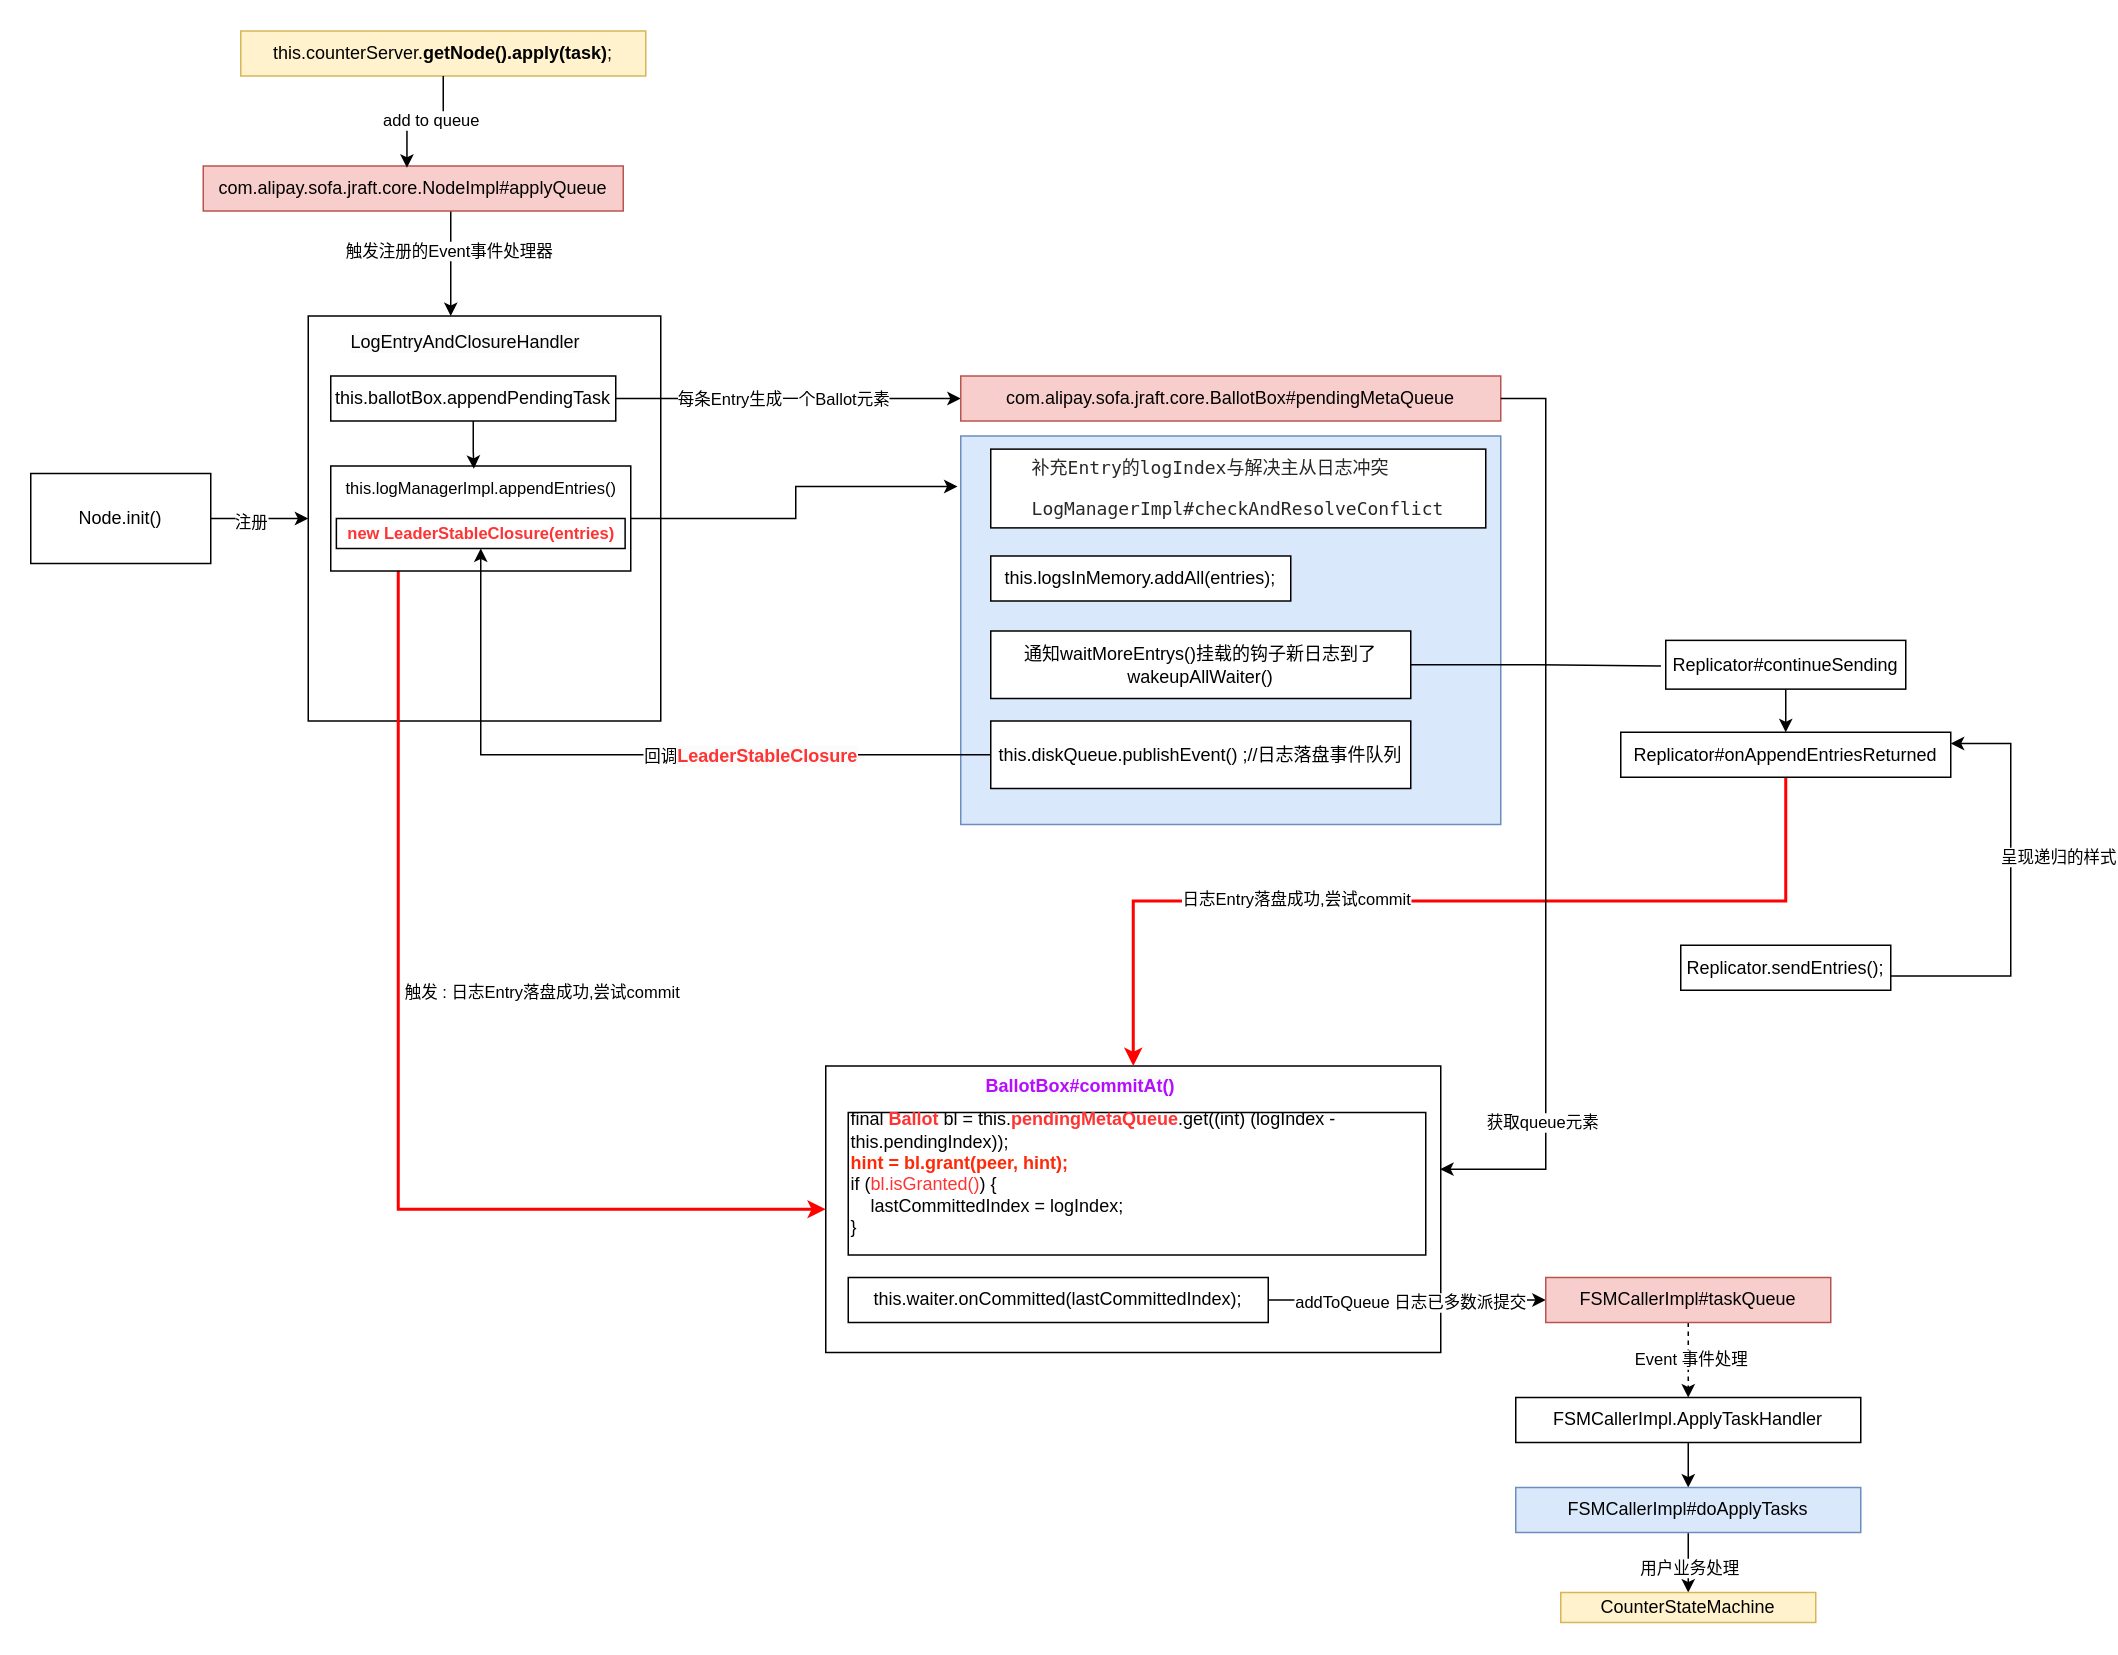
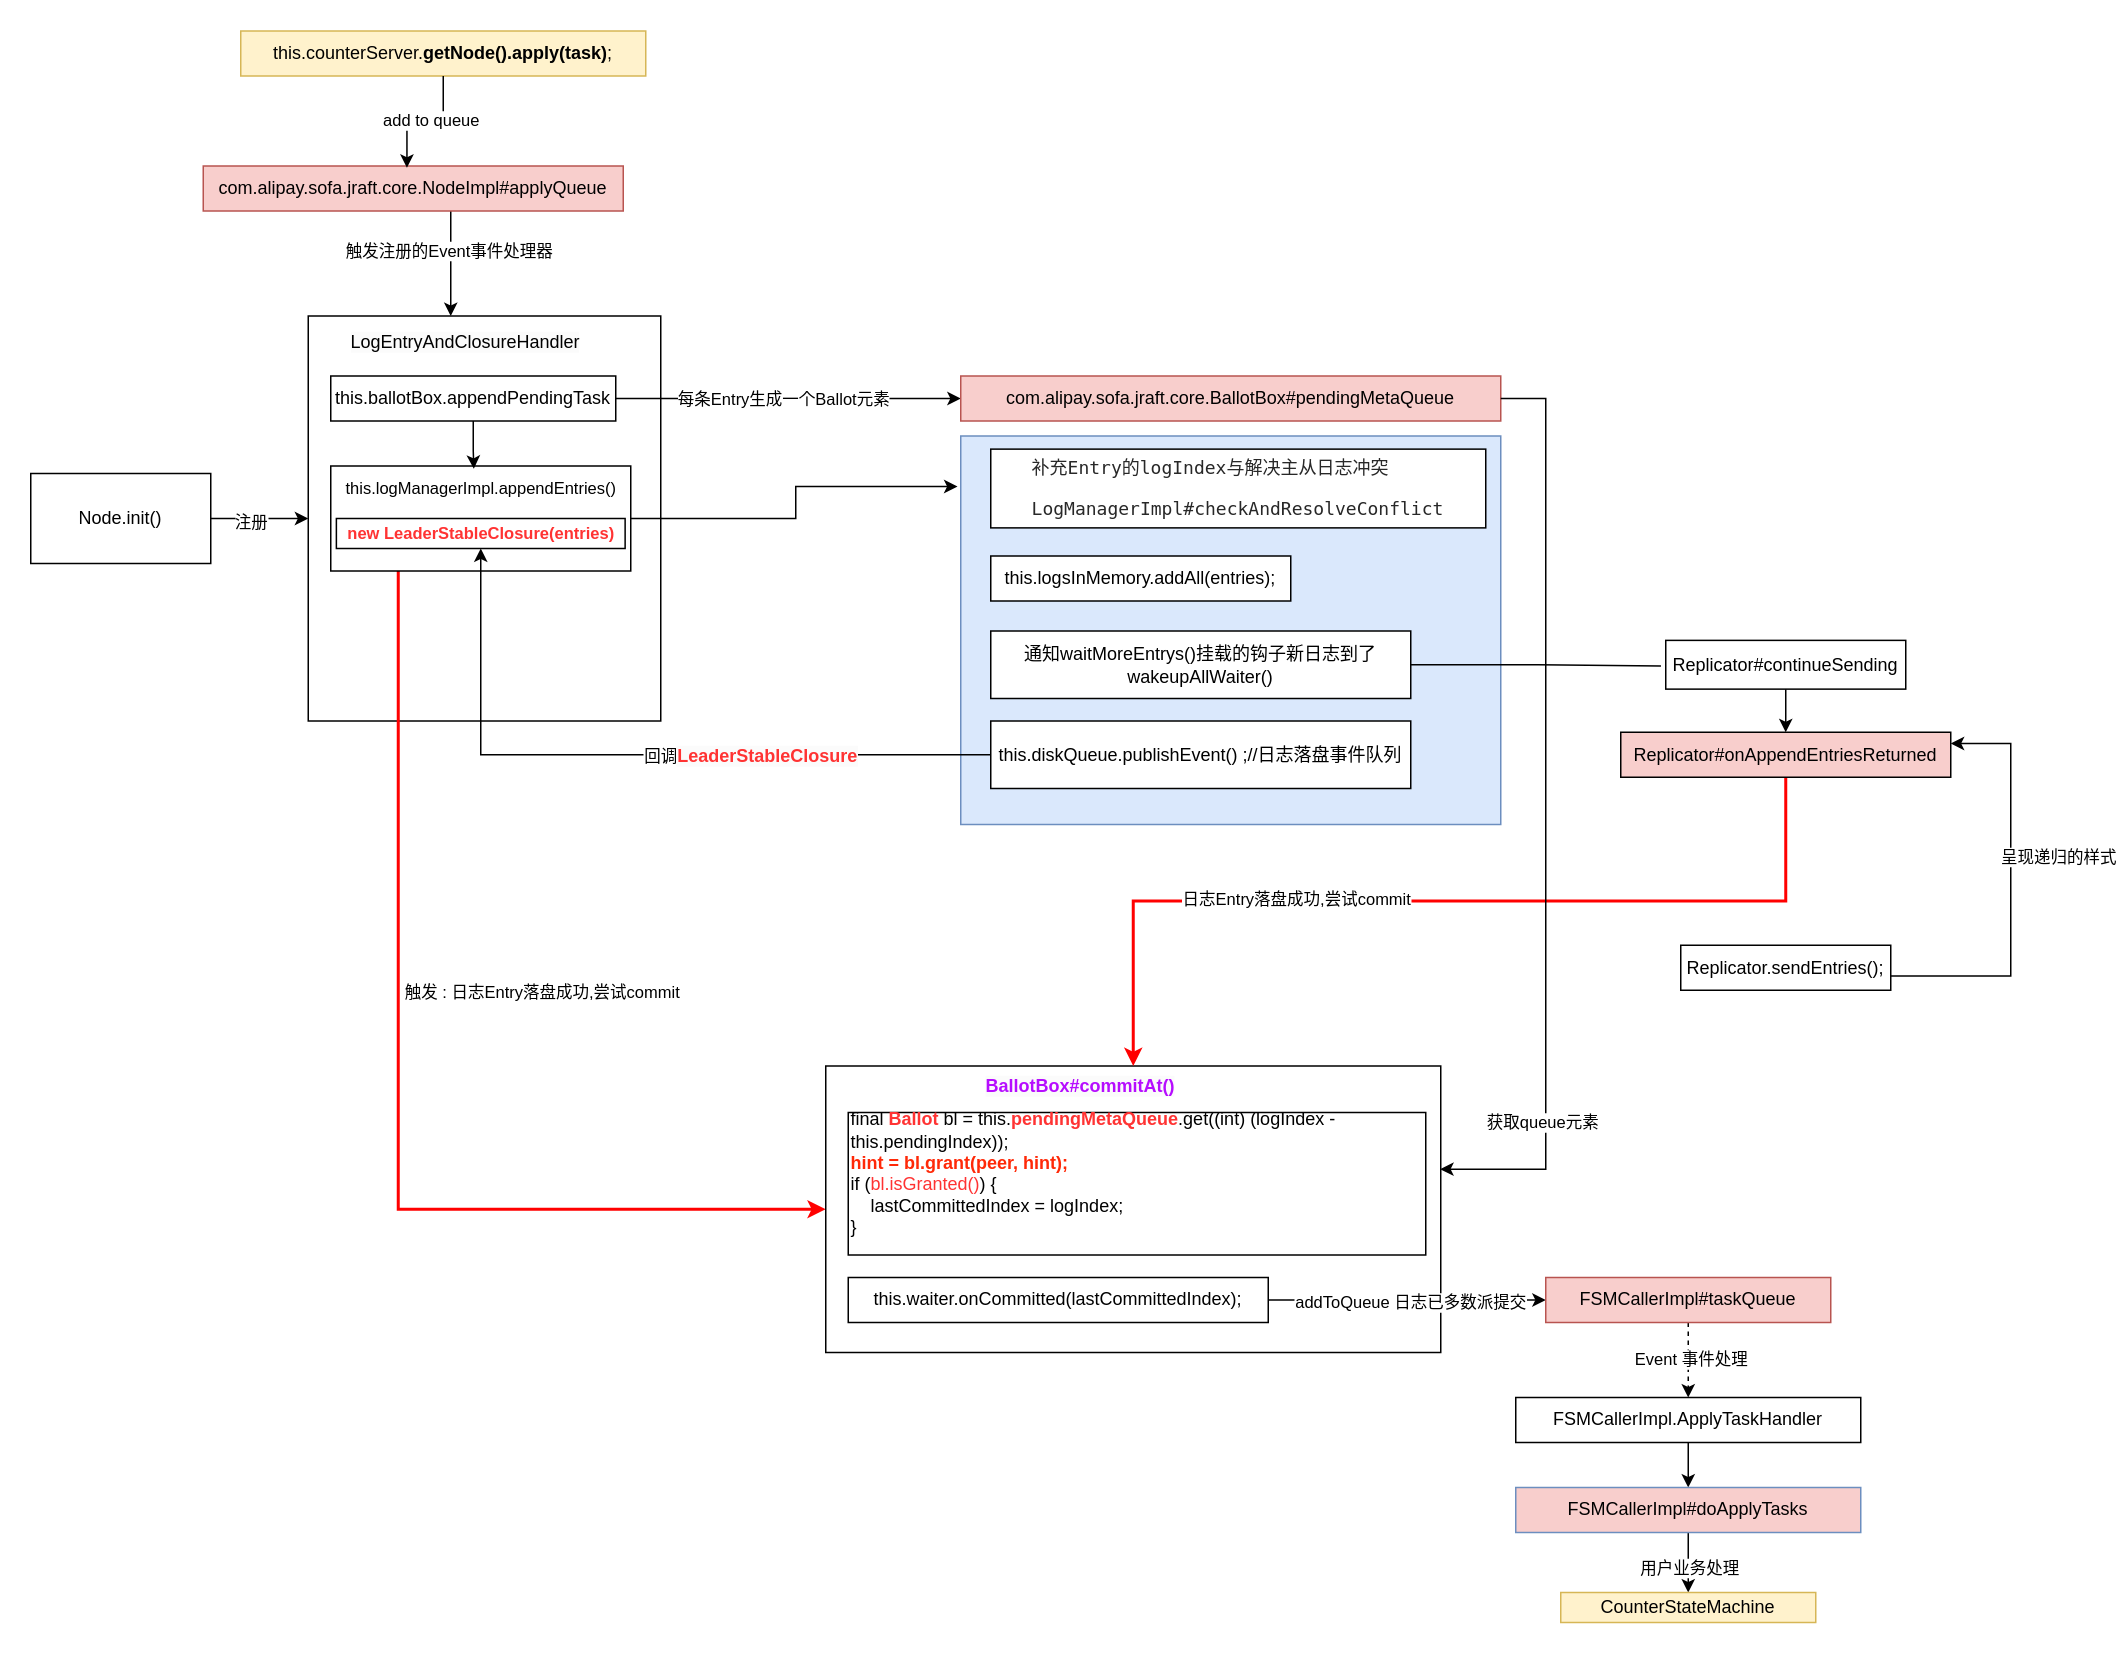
node "Replicator#onAppendEntriesReturned": fillcolor #ffffff -> #f8cecc
node "FSMCallerImpl#doApplyTasks": fillcolor #dae8fc -> #f8cecc
